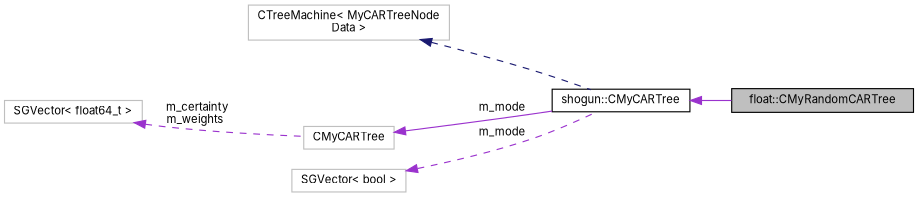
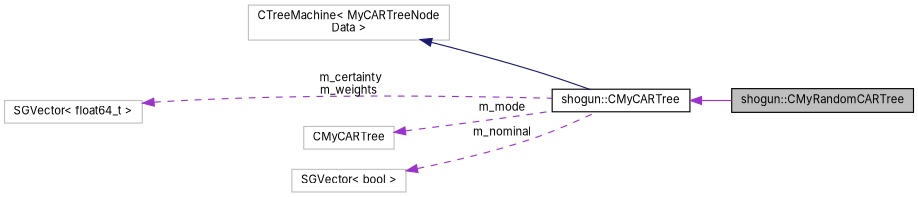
edge "shogun::CMyCARTree" -> "CTreeMachine< MyCARTreeNode Data >": style dashed -> solid
node "float::CMyRandomCARTree": label "float::CMyRandomCARTree" -> "shogun::CMyRandomCARTree"
edge "shogun::CMyCARTree" -> "CMyCARTree": style solid -> dashed
edge "CMyCARTree" -> "SGVector< float64_t >": now "shogun::CMyCARTree" -> "SGVector< float64_t >"
edge "shogun::CMyCARTree" -> "SGVector< bool >": label " m_mode" -> " m_nominal"
